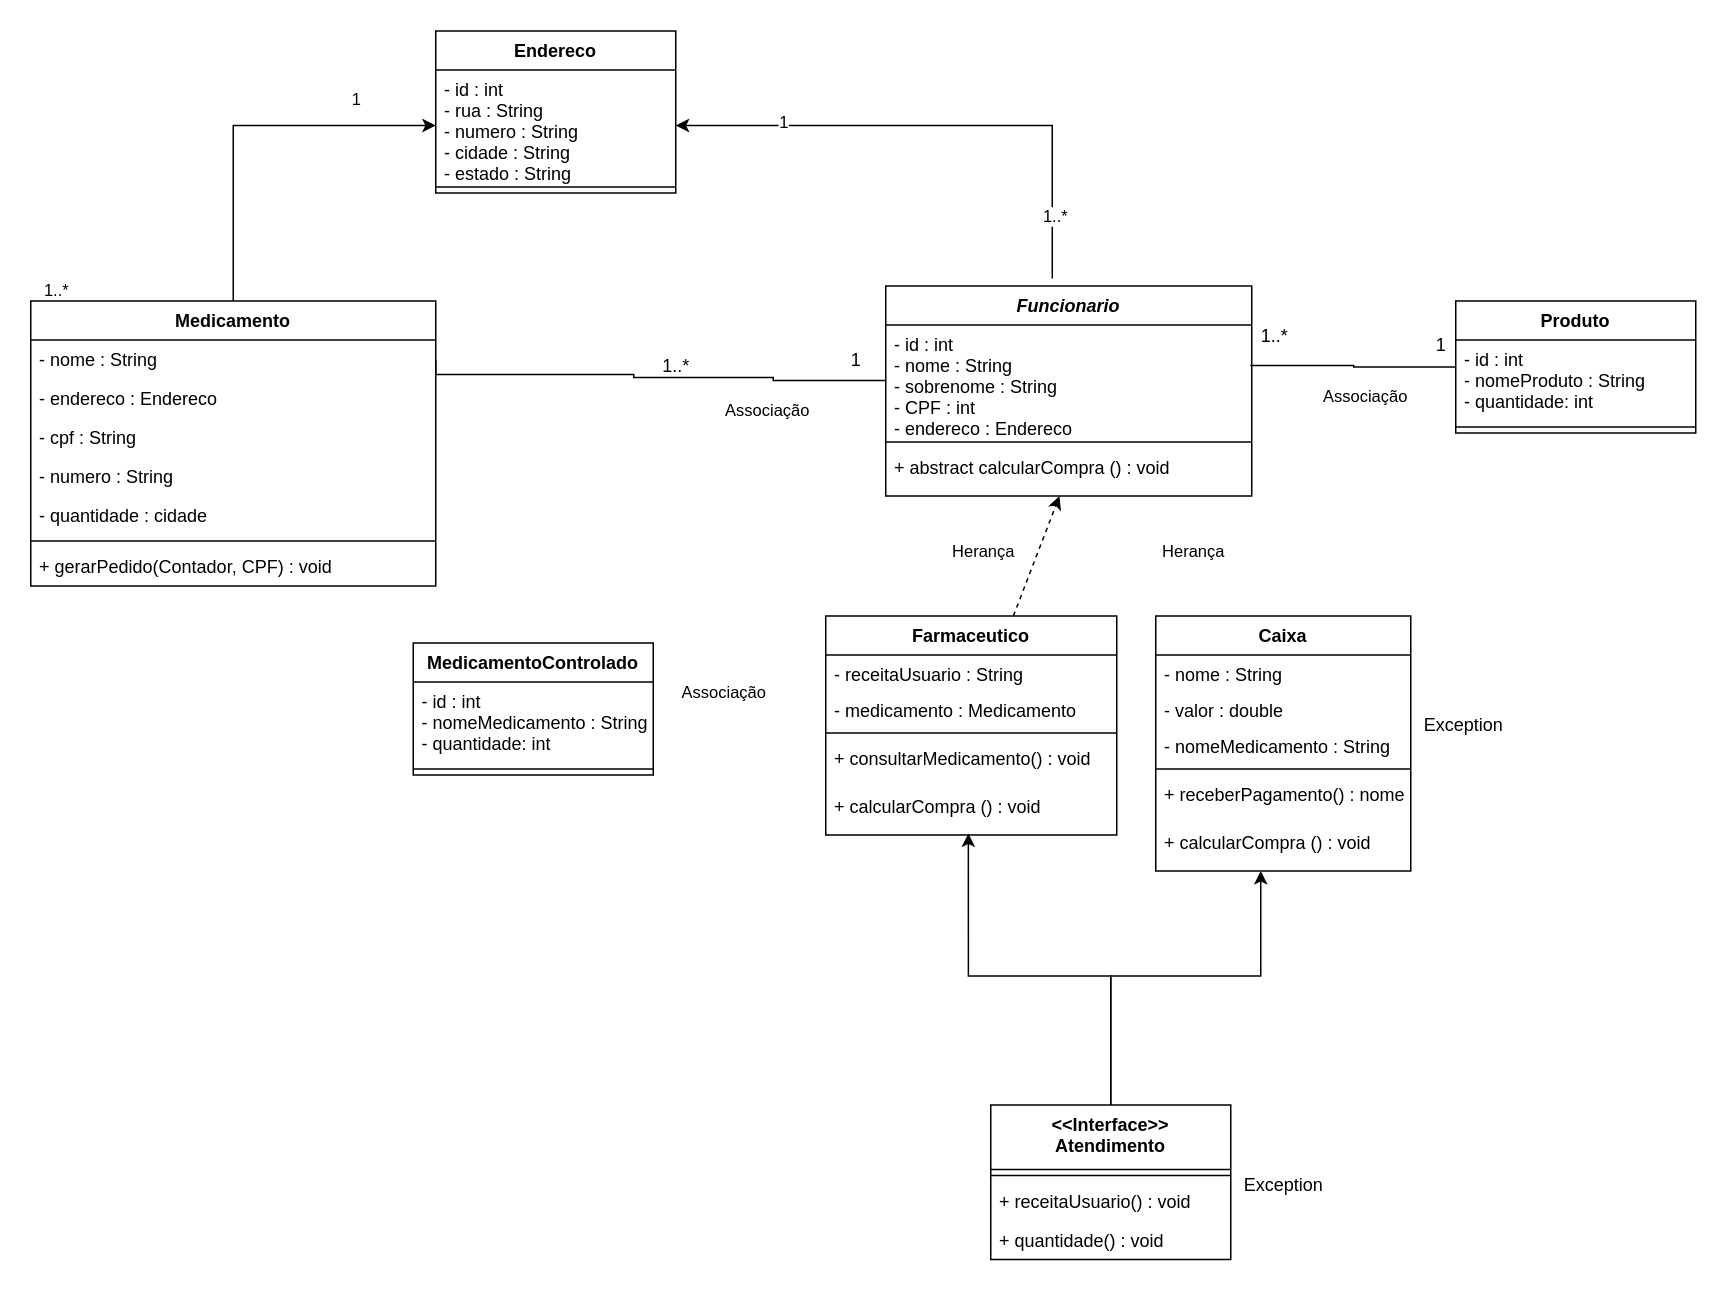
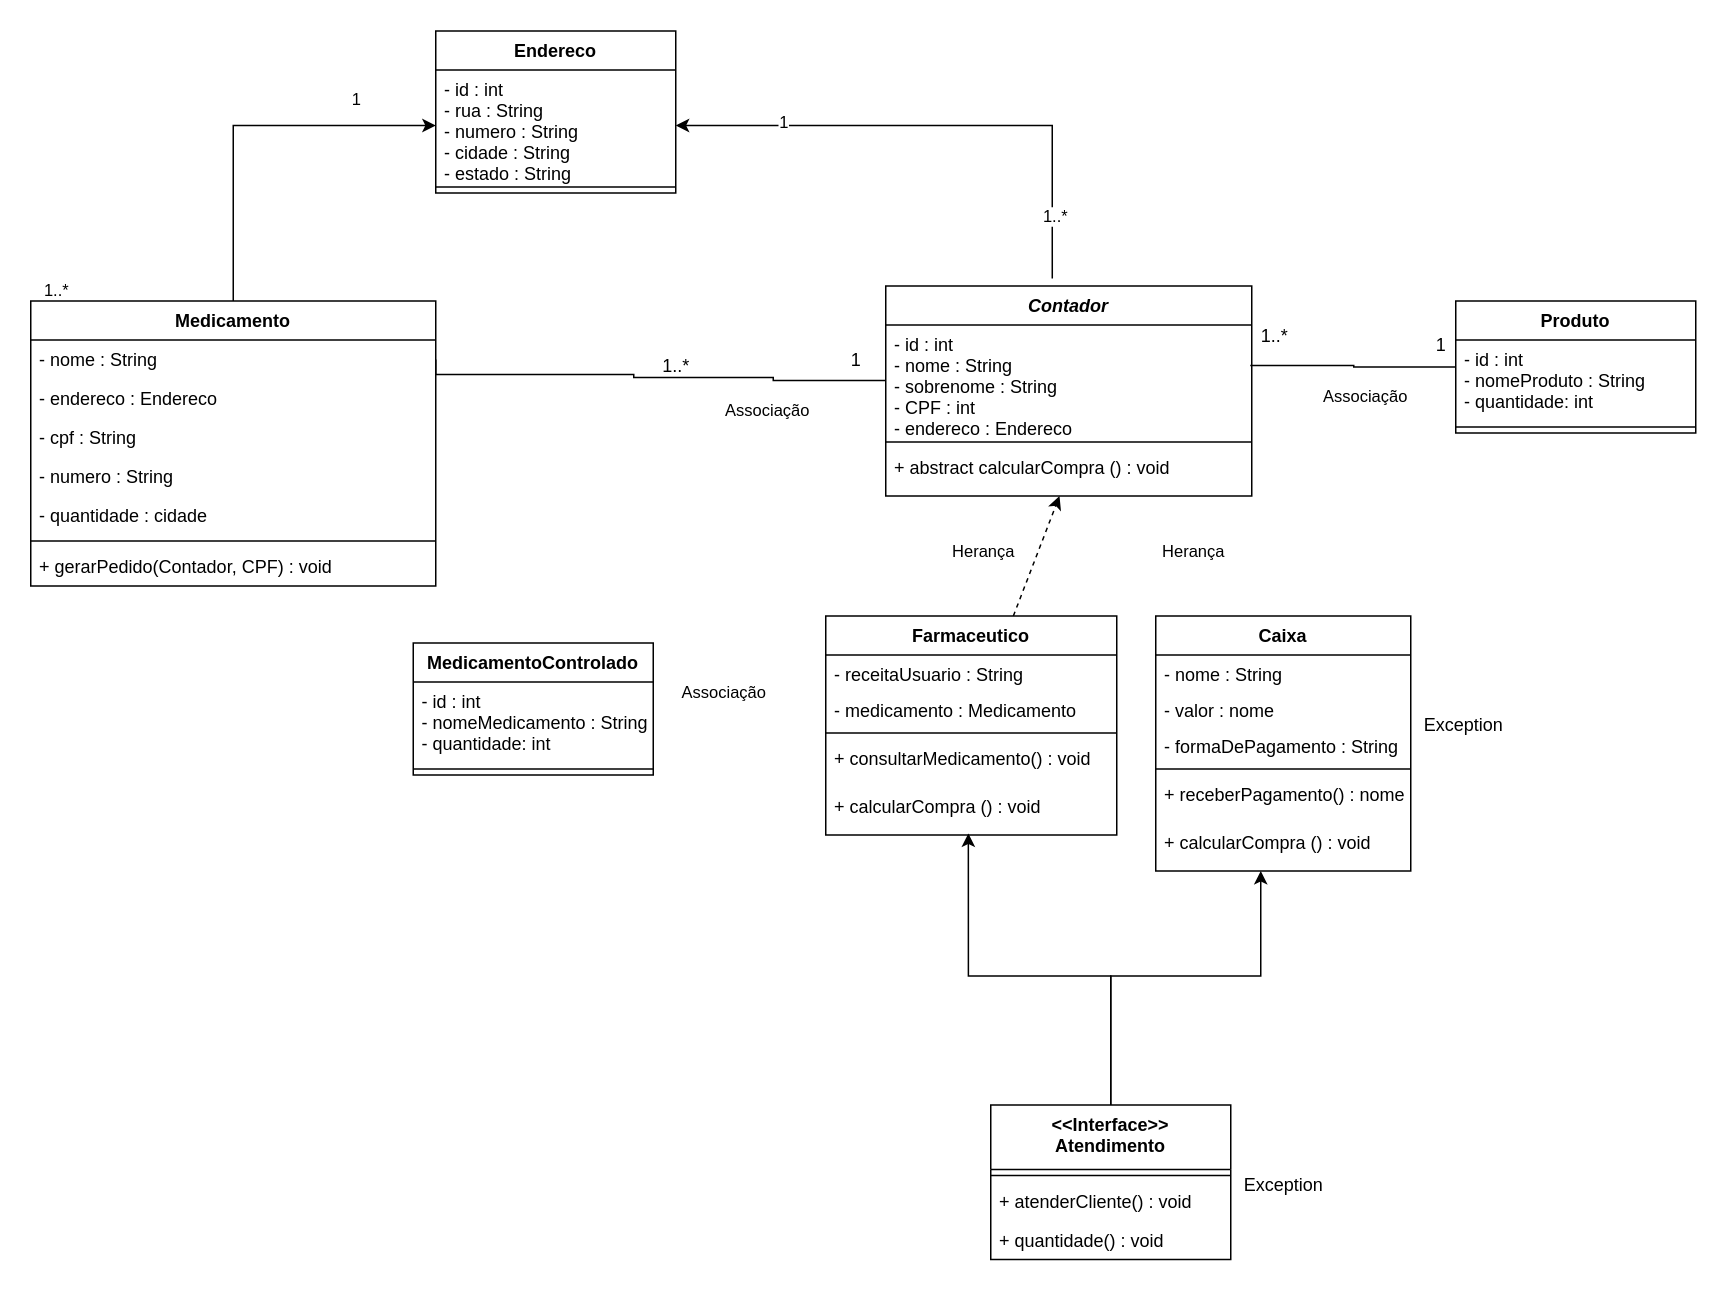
node "Funcionario": label "Funcionario" -> "Contador"
node "- valor : double": label "- valor : double" -> "- valor : nome"
node "- nomeMedicamento : String": label "- nomeMedicamento : String" -> "- formaDePagamento : String"
node "+ receitaUsuario() : void": label "+ receitaUsuario() : void" -> "+ atenderCliente() : void"
